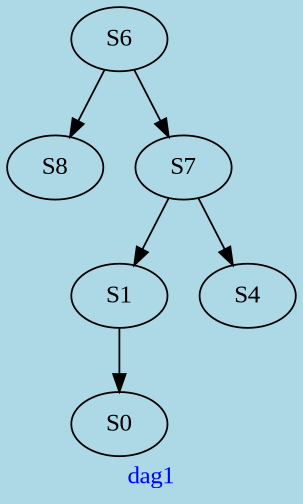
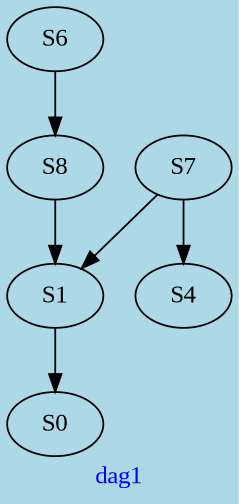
edge "S6" -> "S7": removed
edge "S8" -> "S1": added
